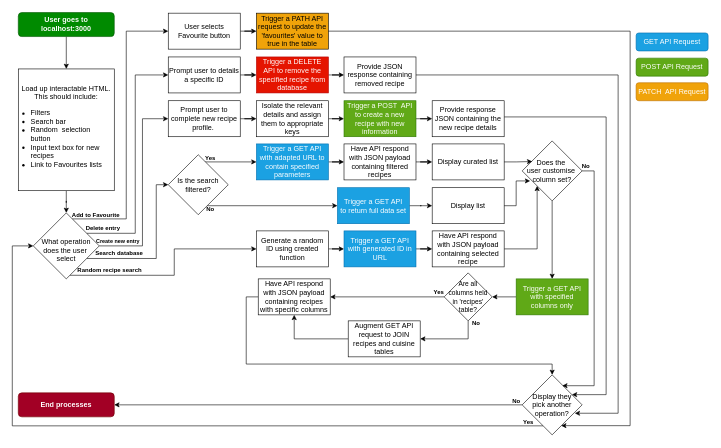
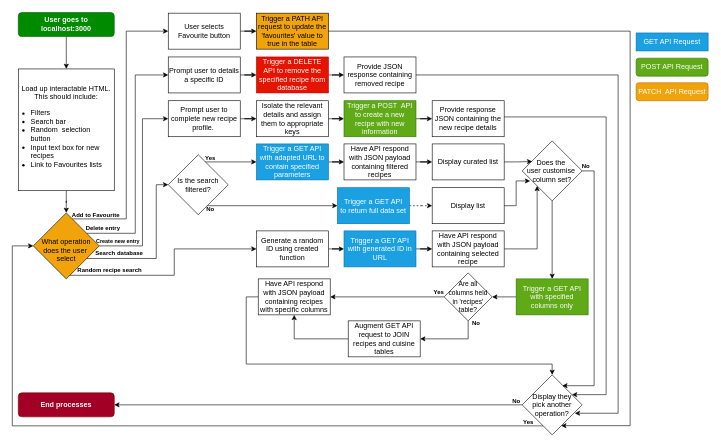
node "GET API Request": shape rounded rectangle -> rectangle
edge "Trigger a GET API to return full data set" -> "Display list": style solid -> dashed
node "What operation does the user select": fillcolor #ffffff -> #f0a30a
